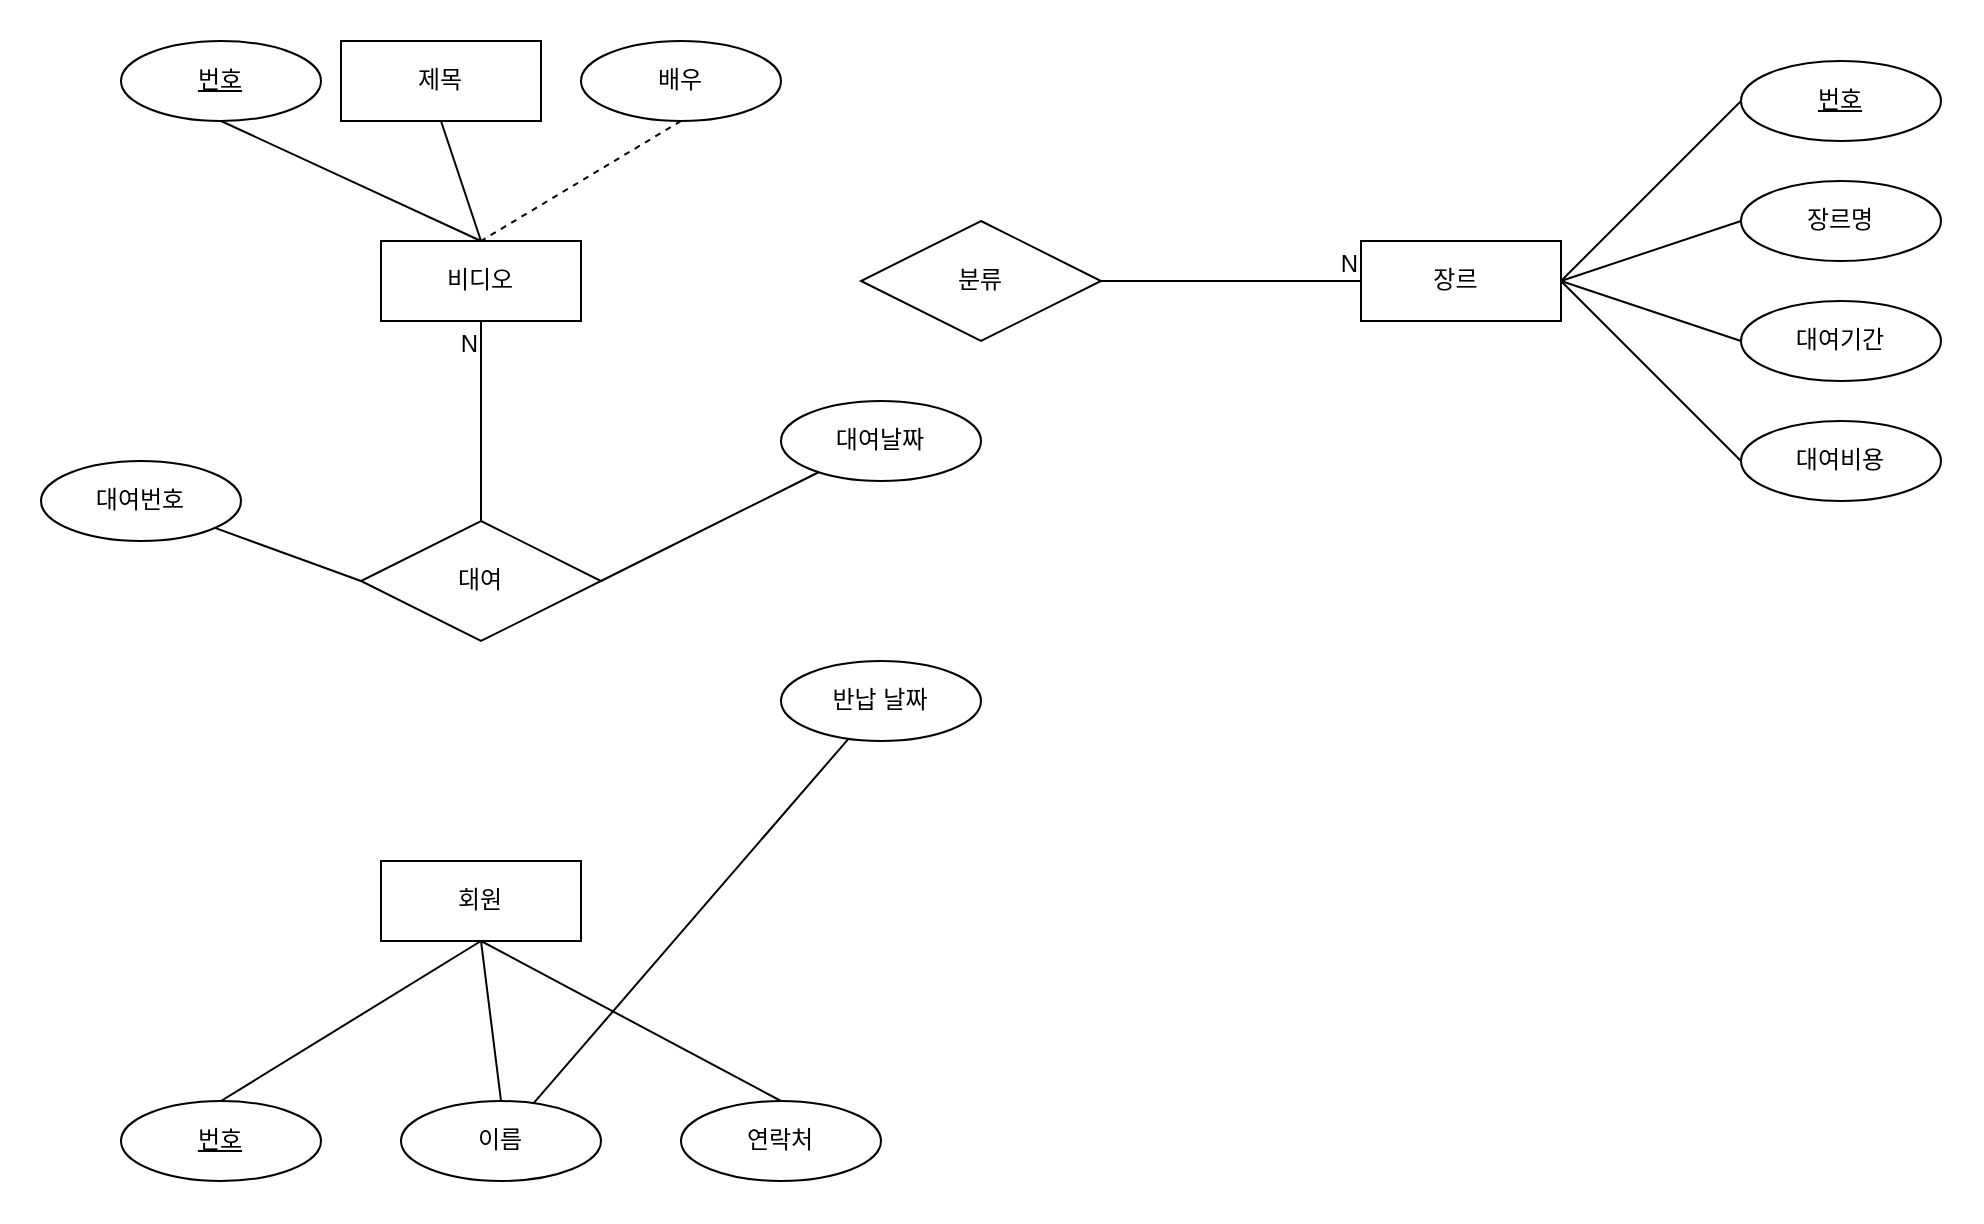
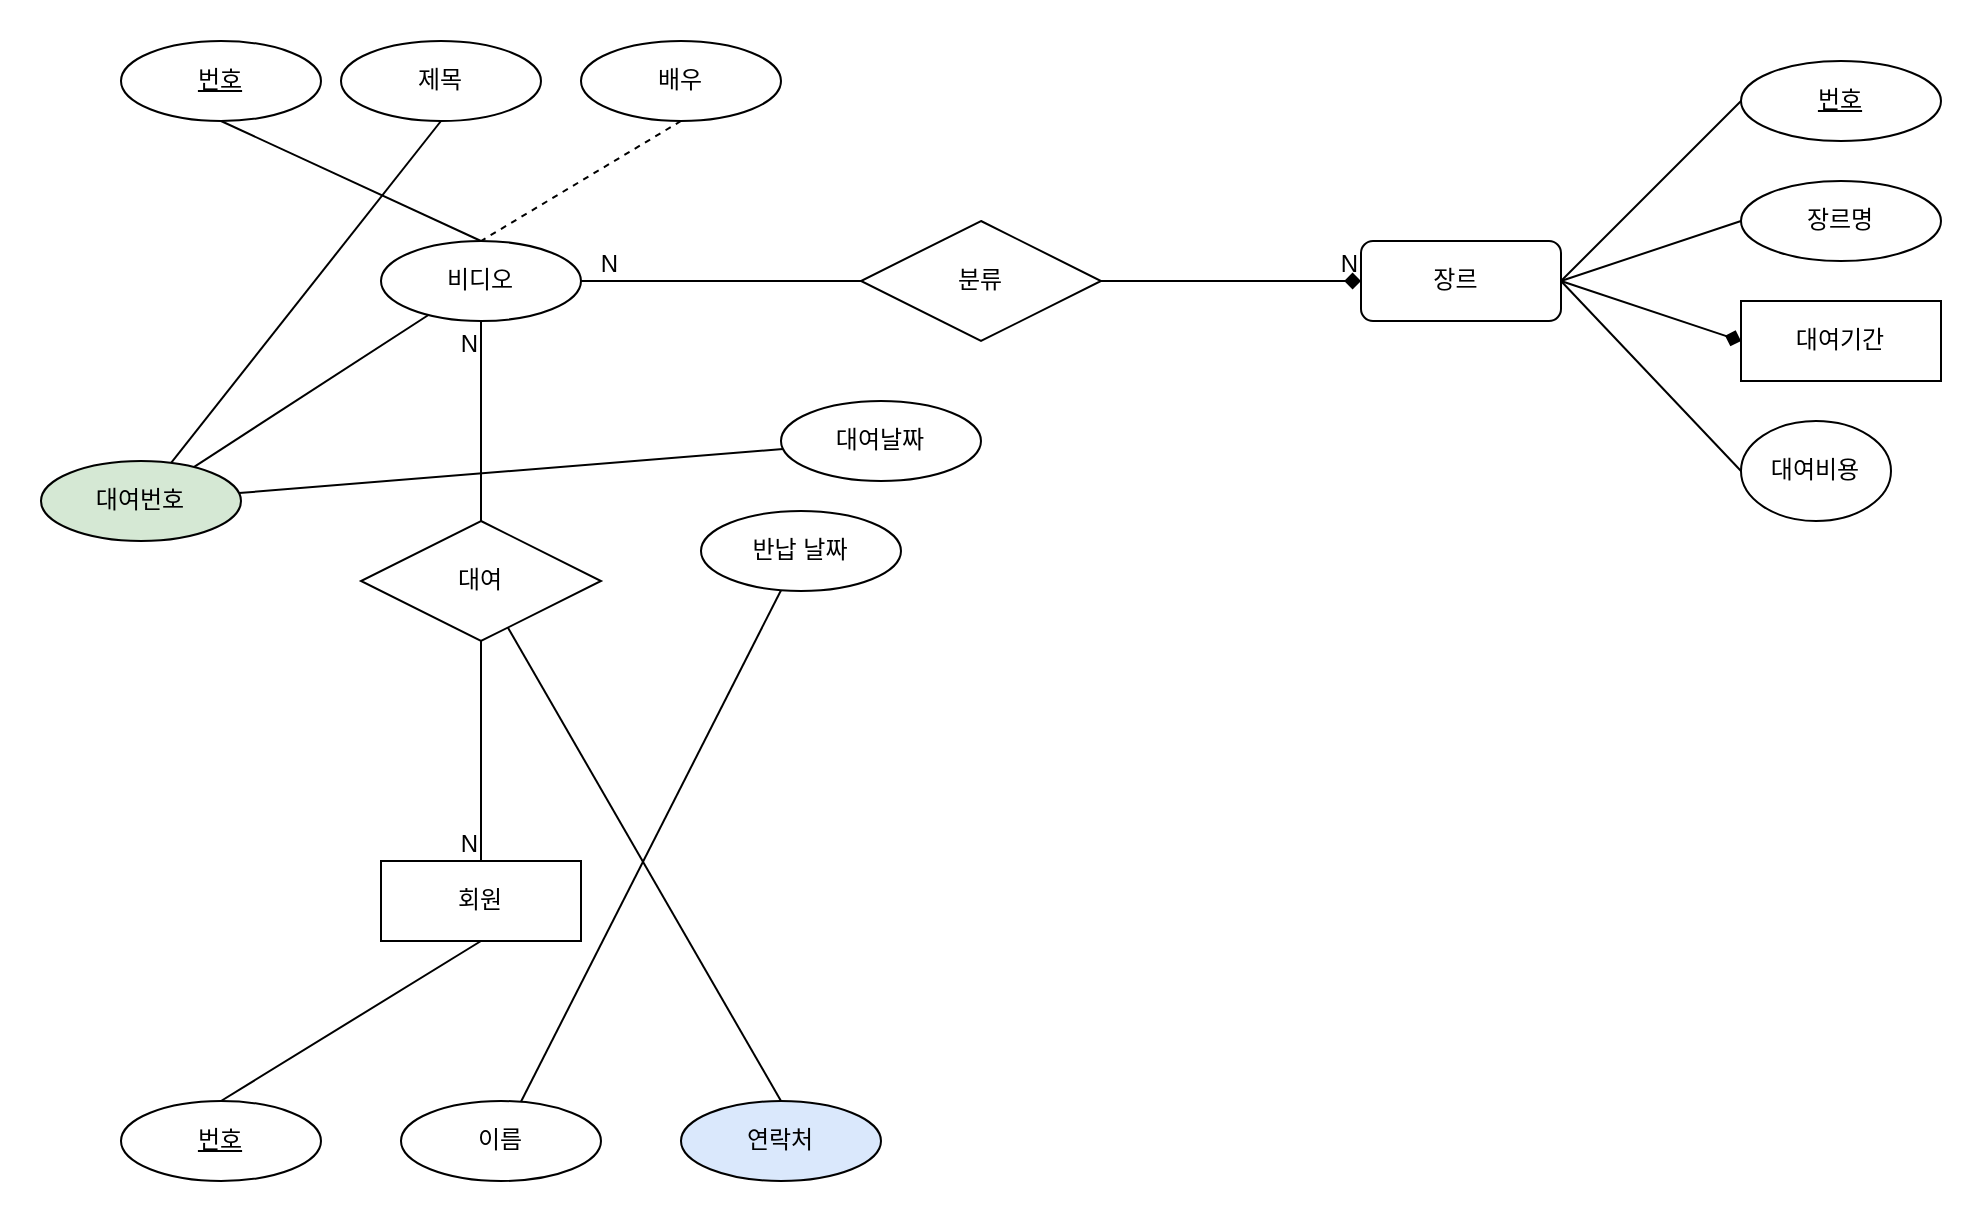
node "제목": shape rectangle -> ellipse
edge "제목" -- "비디오": now "제목" -- "대여번호"
node "비디오": shape rectangle -> ellipse
edge "비디오" -- "분류": added, label "N"
edge "분류" -- "장르": arrowhead none -> diamond
node "장르": shape rectangle -> rounded rectangle
edge "장르" -- "대여기간": arrowhead none -> diamond
node "대여기간": shape ellipse -> rectangle
node "대여비용": size 200x80 -> 150x100
node "대여번호": fillcolor #ffffff -> #d5e8d4
edge "대여날짜" -- "대여": now "대여날짜" -- "대여번호"
edge "대여번호" -- "대여": now "대여번호" -- "비디오"
node "반납 날짜": moved (881, 701) -> (801, 551)
edge "대여" -- "회원": added, label "N"
edge "회원" -- "이름": removed
edge "회원" -- "연락처": now "대여" -- "연락처"
node "연락처": fillcolor #ffffff -> #dae8fc
